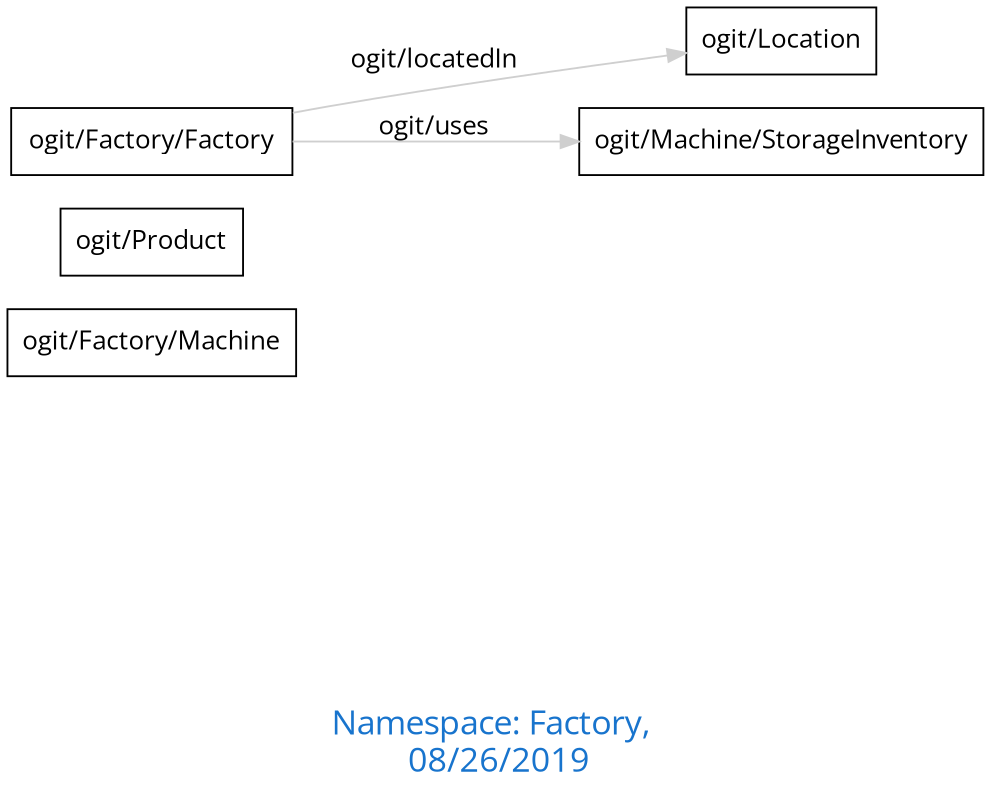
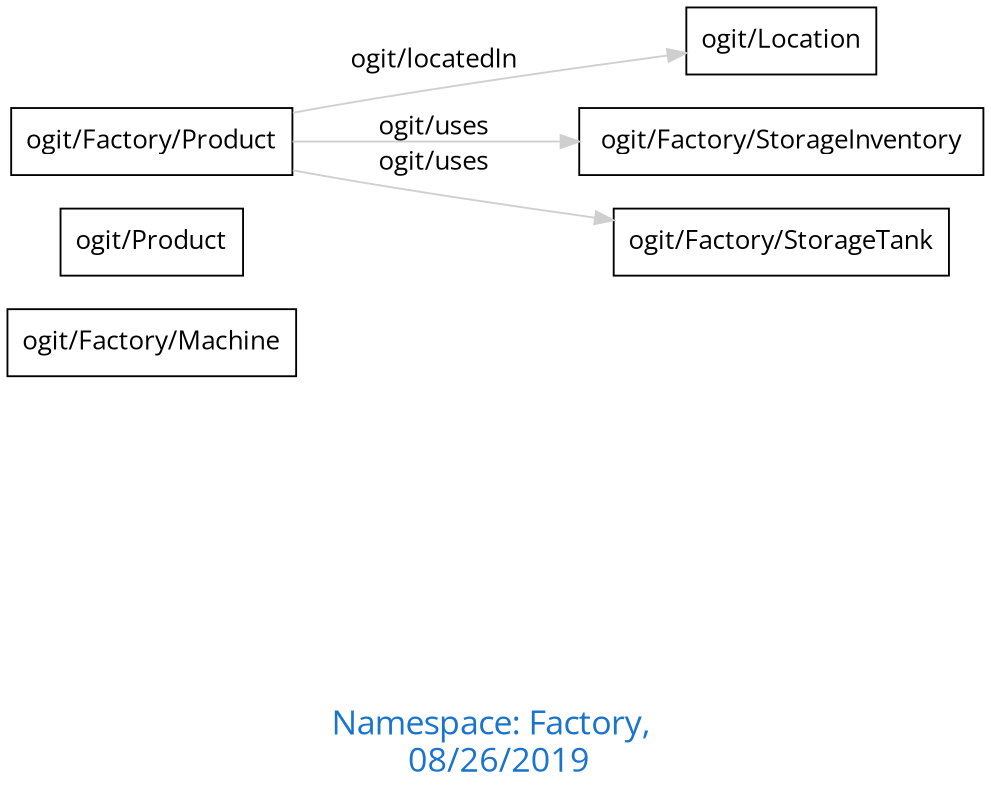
node "ogit/Factory/Factory": label "ogit/Factory/Factory" -> "ogit/Factory/Product"
node "ogit/Machine/StorageInventory": label "ogit/Machine/StorageInventory" -> "ogit/Factory/StorageInventory"
node "ogit/Factory/StorageTank": added
